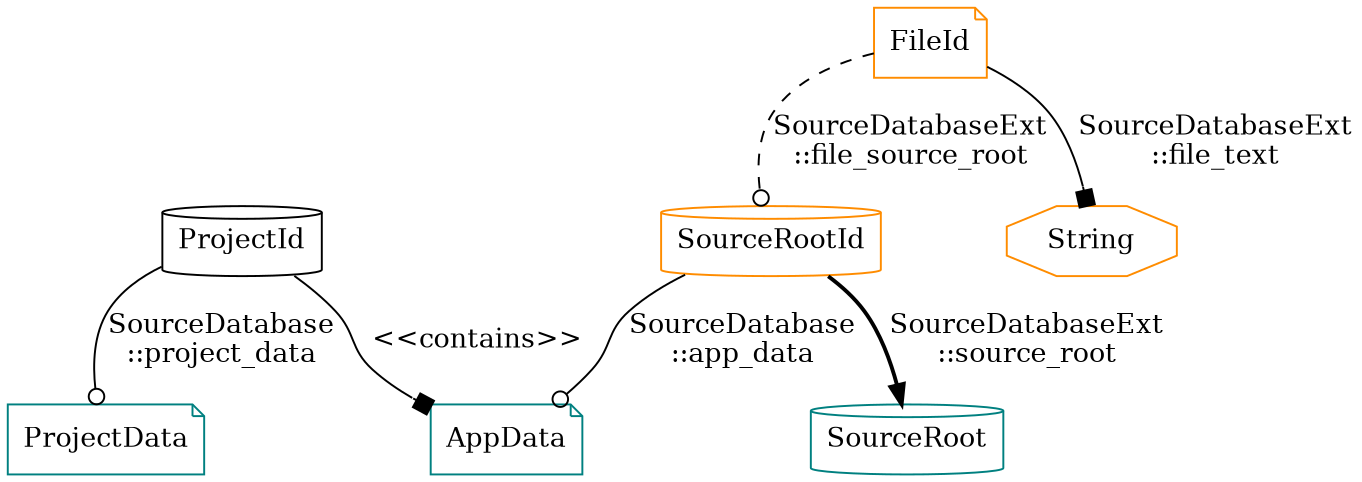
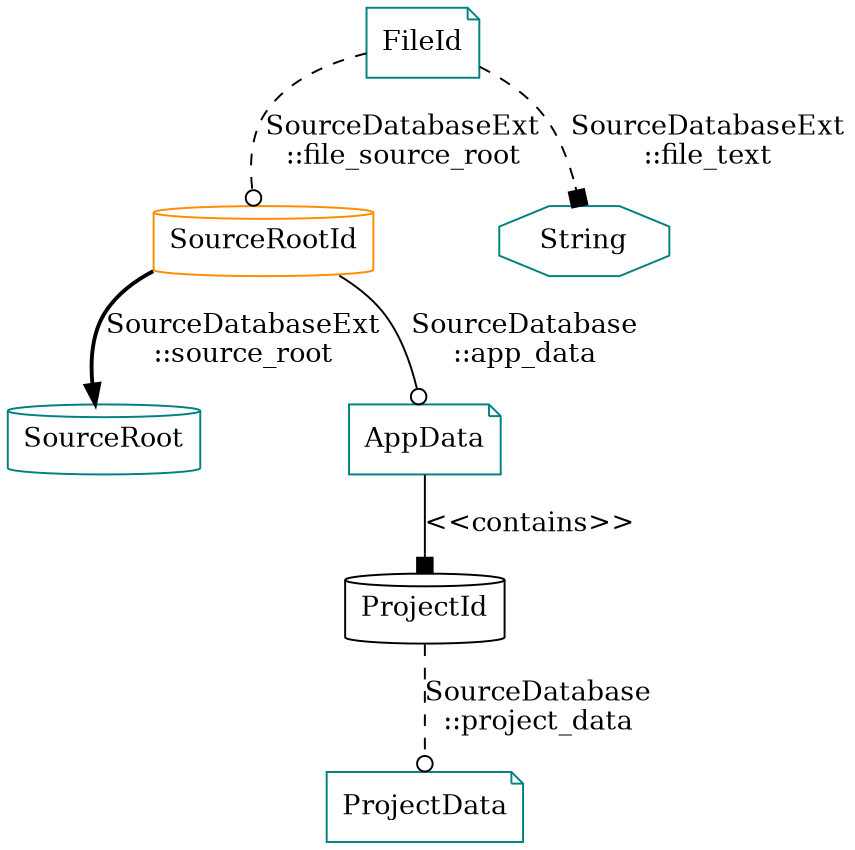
node "FileId": color darkorange -> teal
edge "FileId" -> "String": style solid -> dashed
node "String": color darkorange -> teal
edge "ProjectId" -> "ProjectData": style solid -> dashed
edge "ProjectId" -> "AppData": reversed
